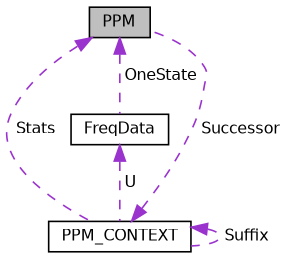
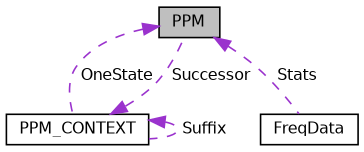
edge "FreqData" -> "PPM": label " OneState" -> " Stats"
edge "PPM_CONTEXT" -> "PPM": label " Stats" -> " OneState"
edge "PPM_CONTEXT" -> "FreqData": removed, label "U"
